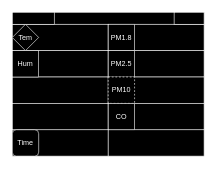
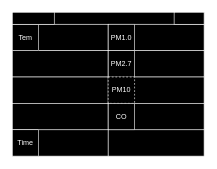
node "Tem": shape diamond -> rectangle
node "PM1.8": label "PM1.8" -> "PM1.0"
node "Hum": removed
node "PM2.5": label "PM2.5" -> "PM2.7"
node "Time": shape rounded rectangle -> rectangle
